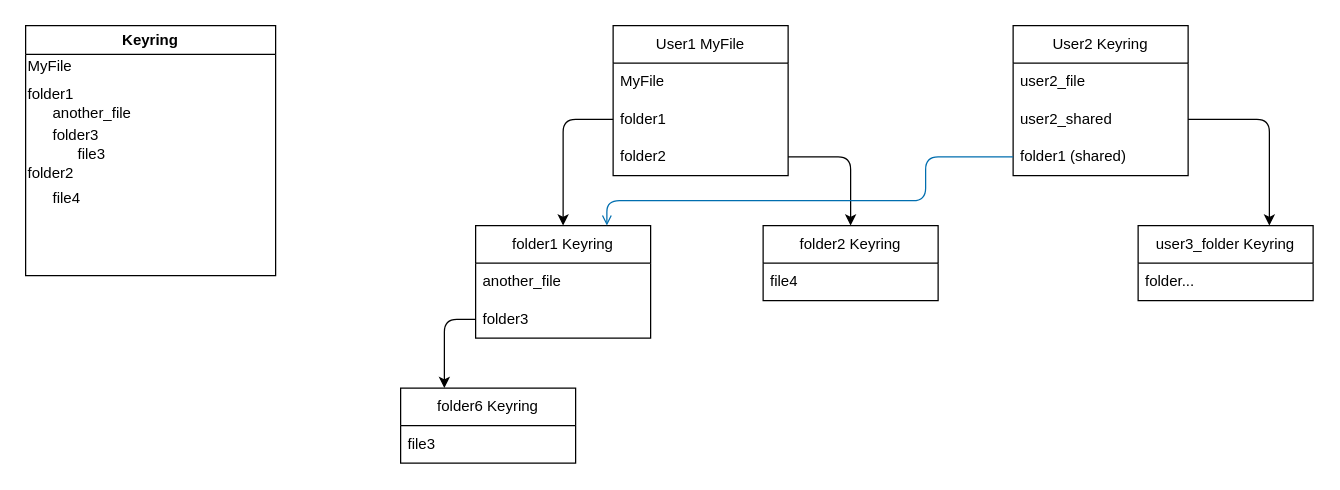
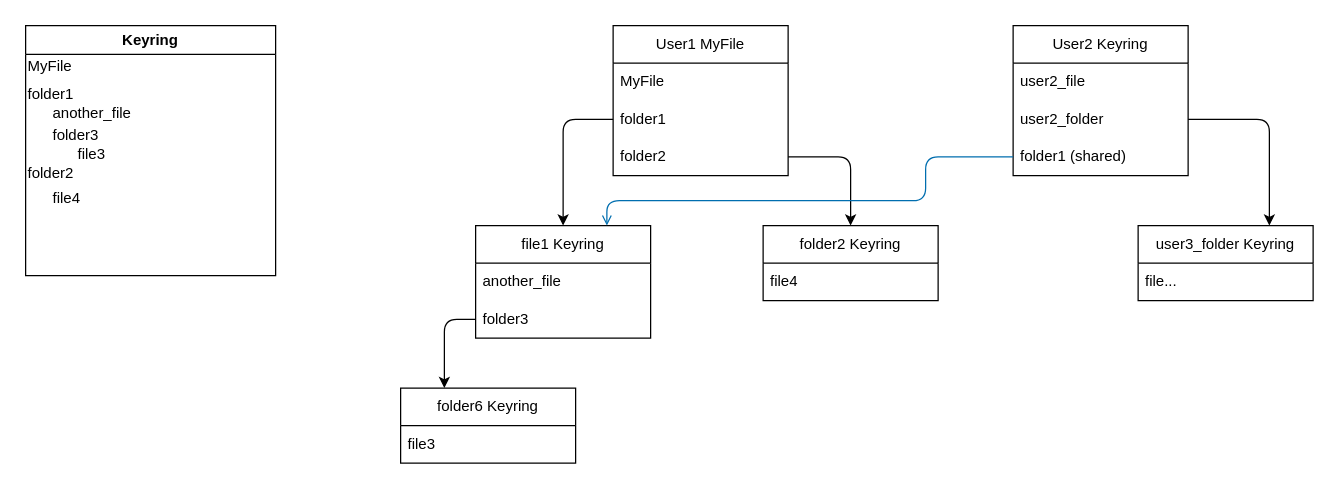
node "user2_shared": label "user2_shared" -> "user2_folder"
node "folder1 Keyring": label "folder1 Keyring" -> "file1 Keyring"
node "folder...": label "folder..." -> "file..."
